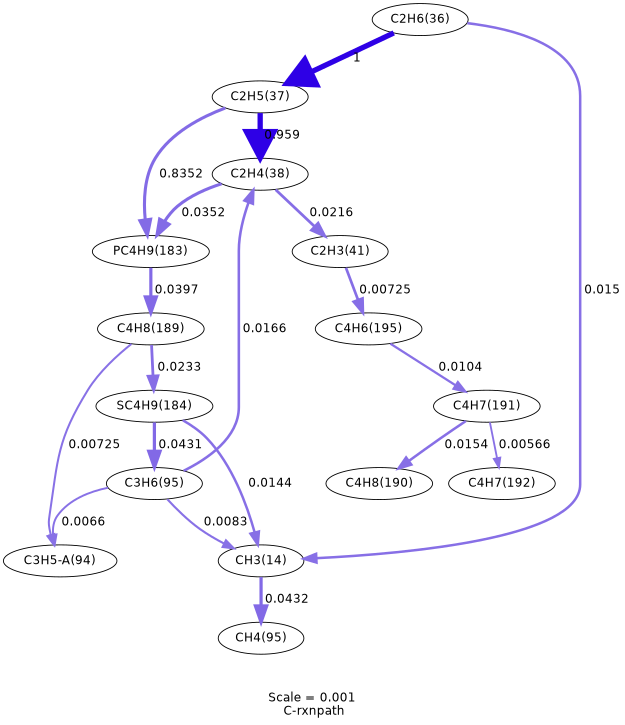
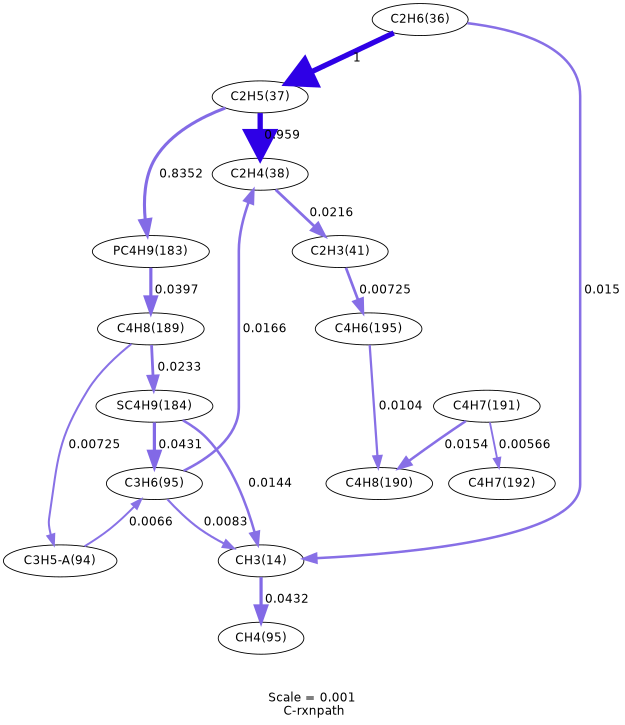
edge "C2H4(38)" -> "PC4H9(183)": removed, label "0.0352"
edge "C4H6(195)" -> "C4H7(191)": now "C4H6(195)" -> "C4H8(190)"
edge "C3H6(95)" -> "C3H5-A(94)": reversed
